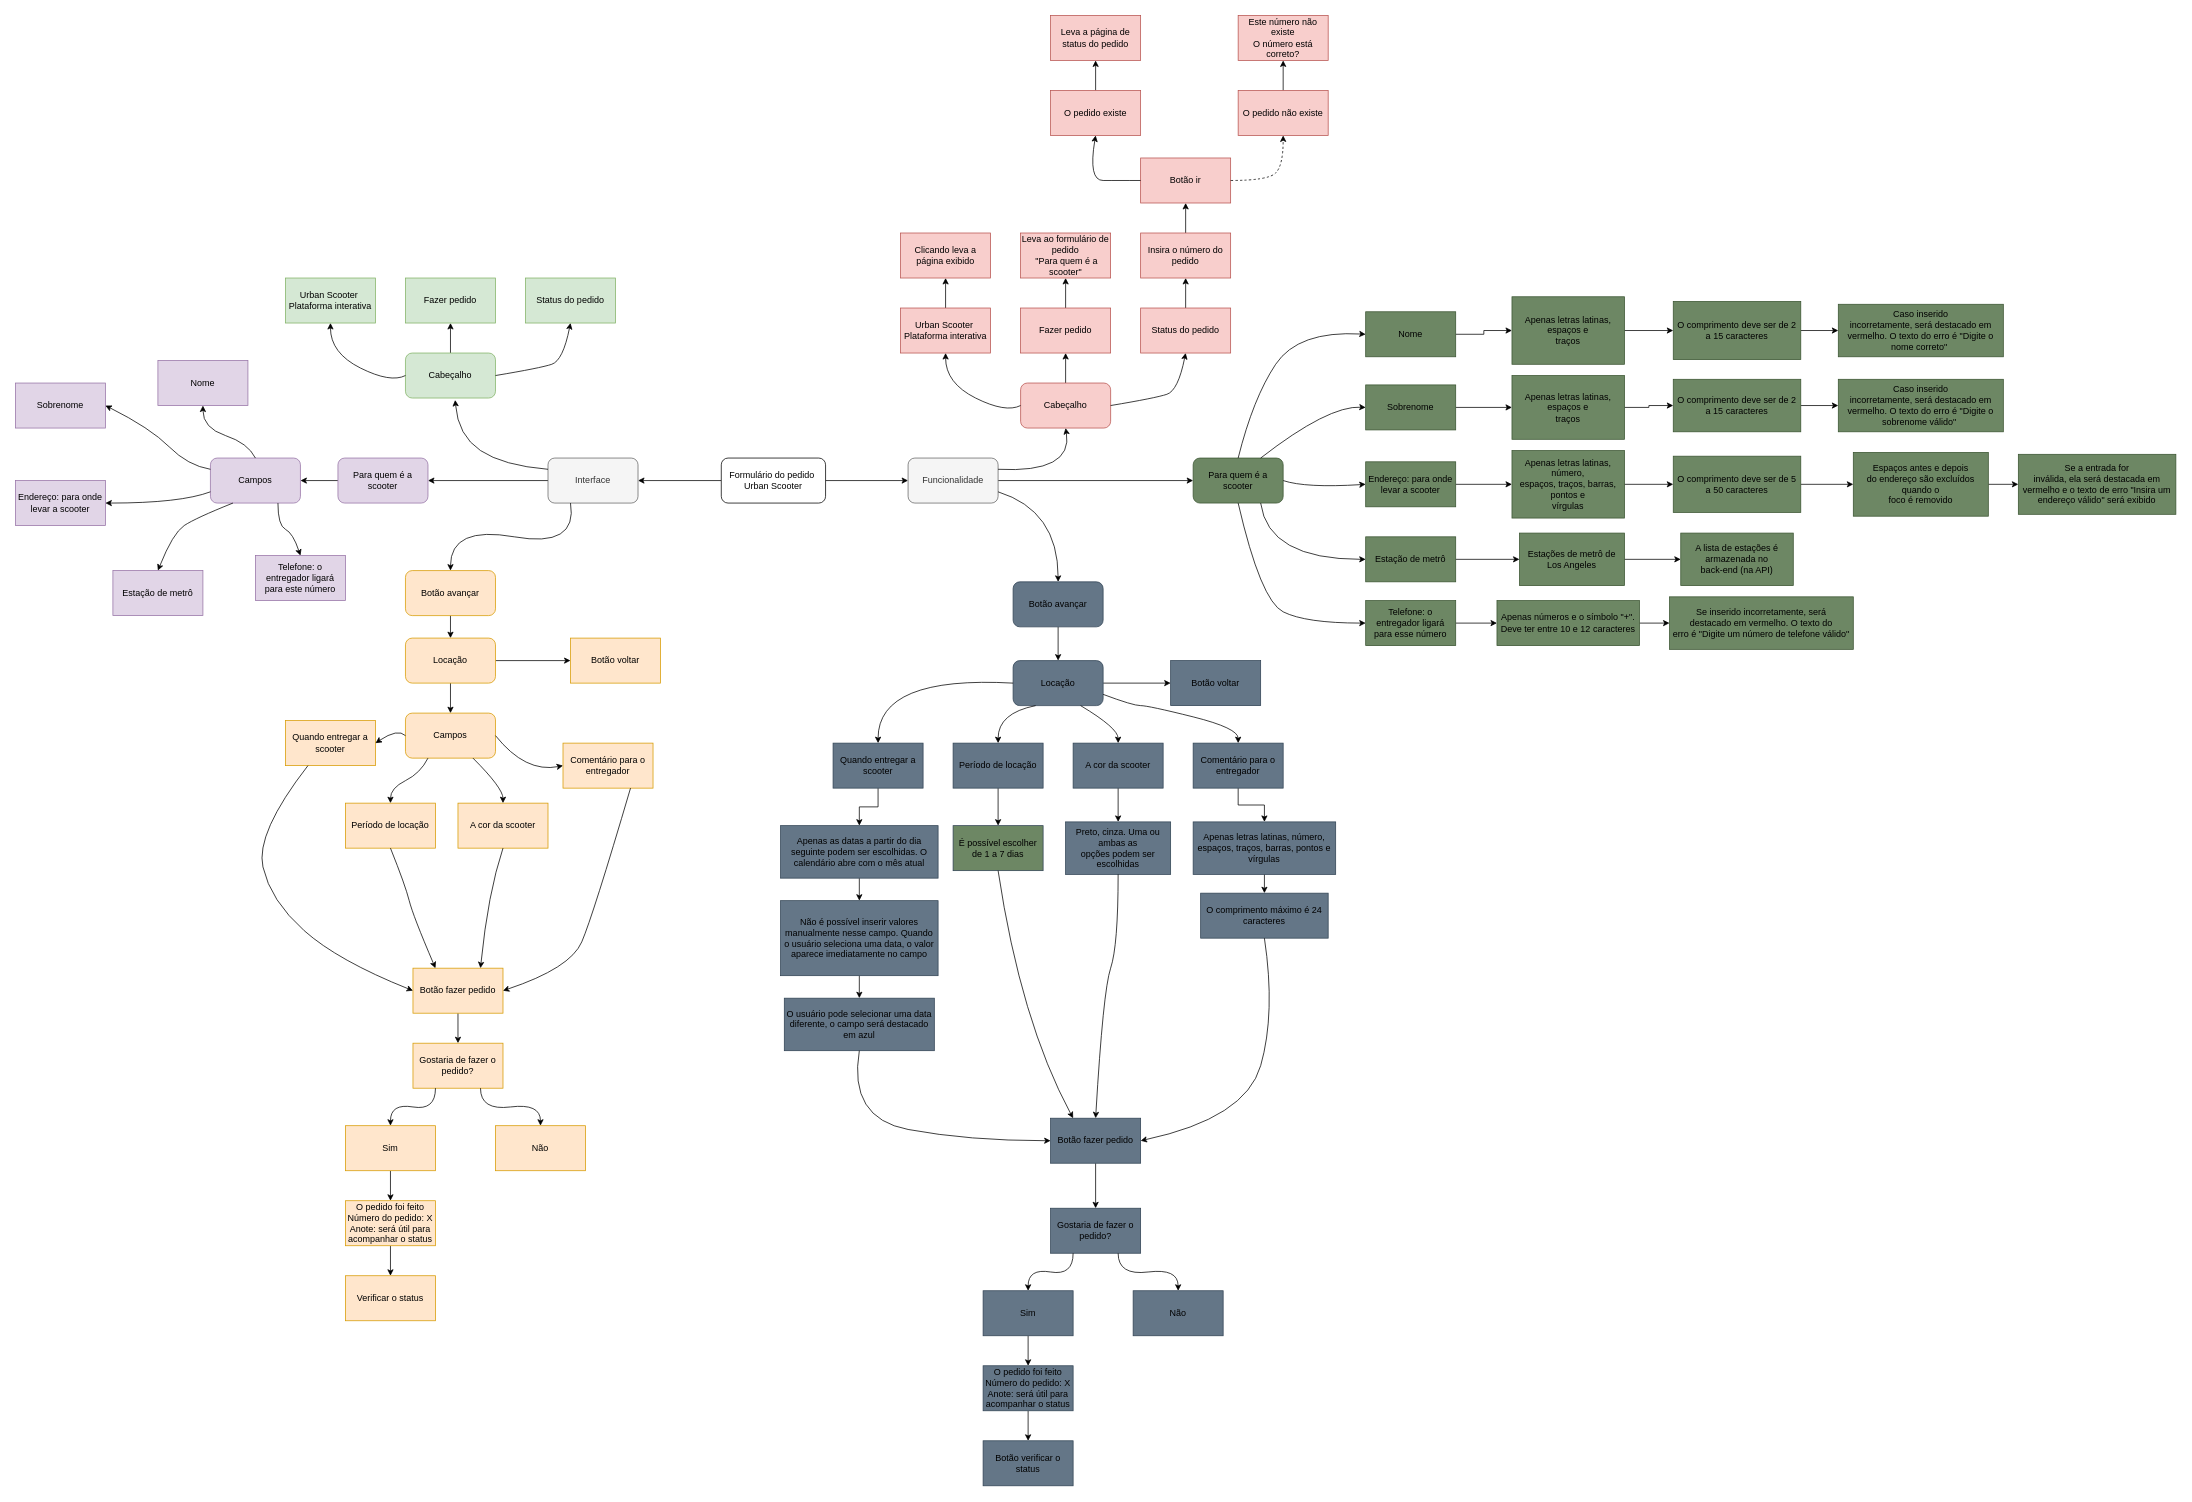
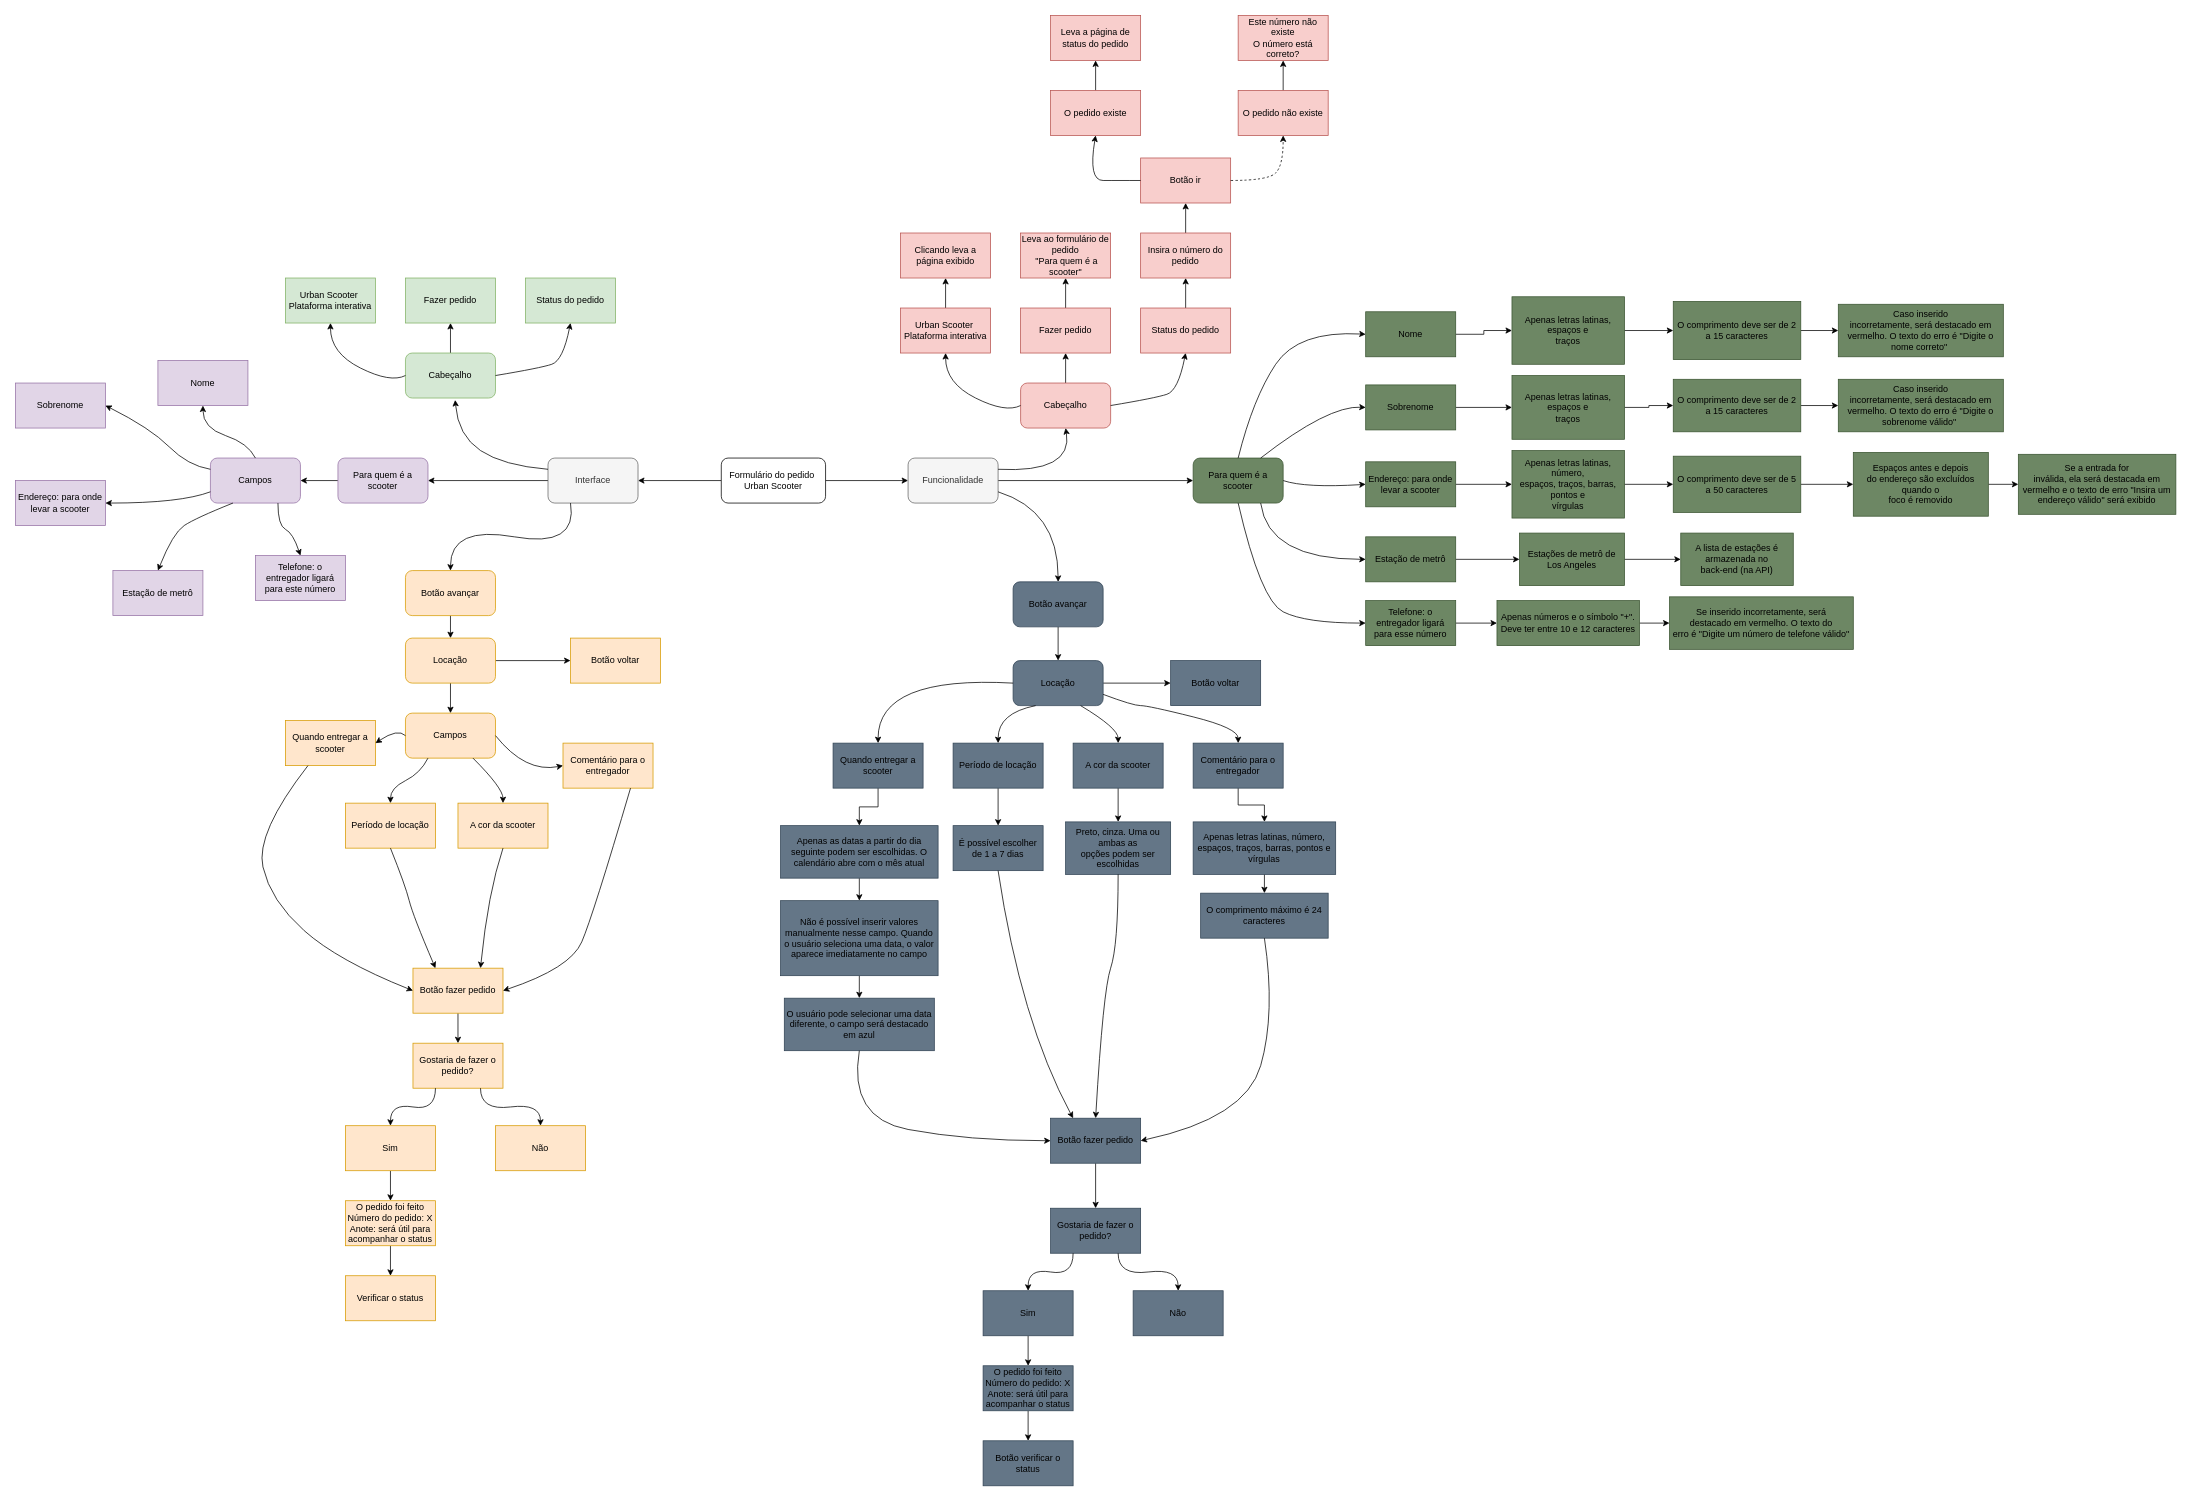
node "É possível escolher de 1 a 7 dias": fillcolor #6d8764 -> #647687
